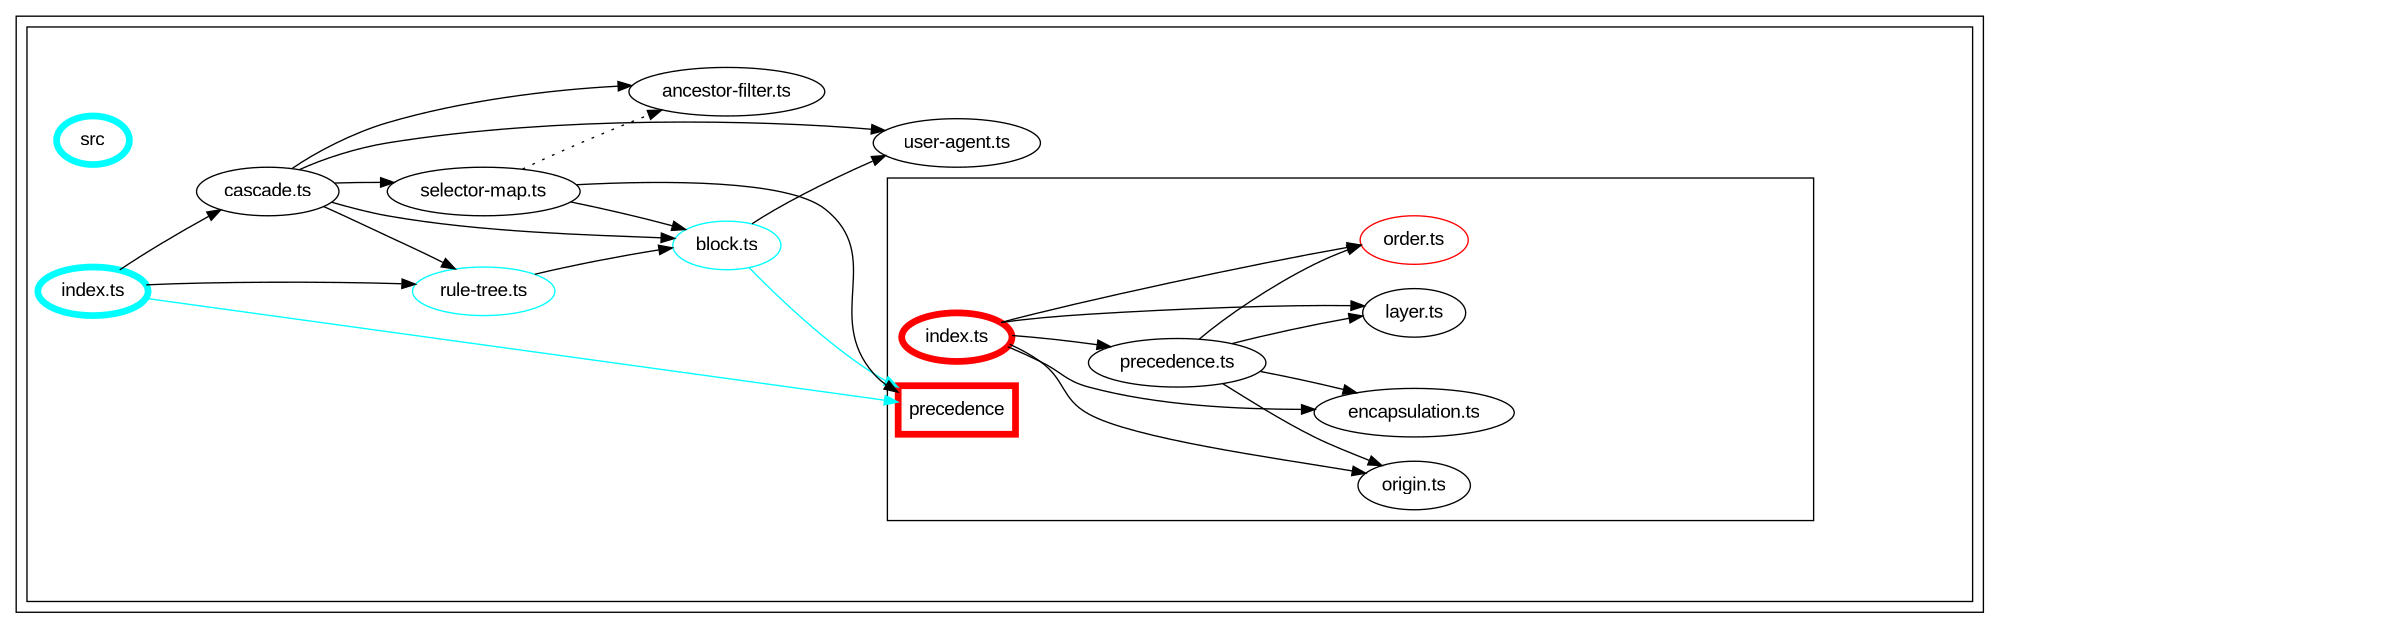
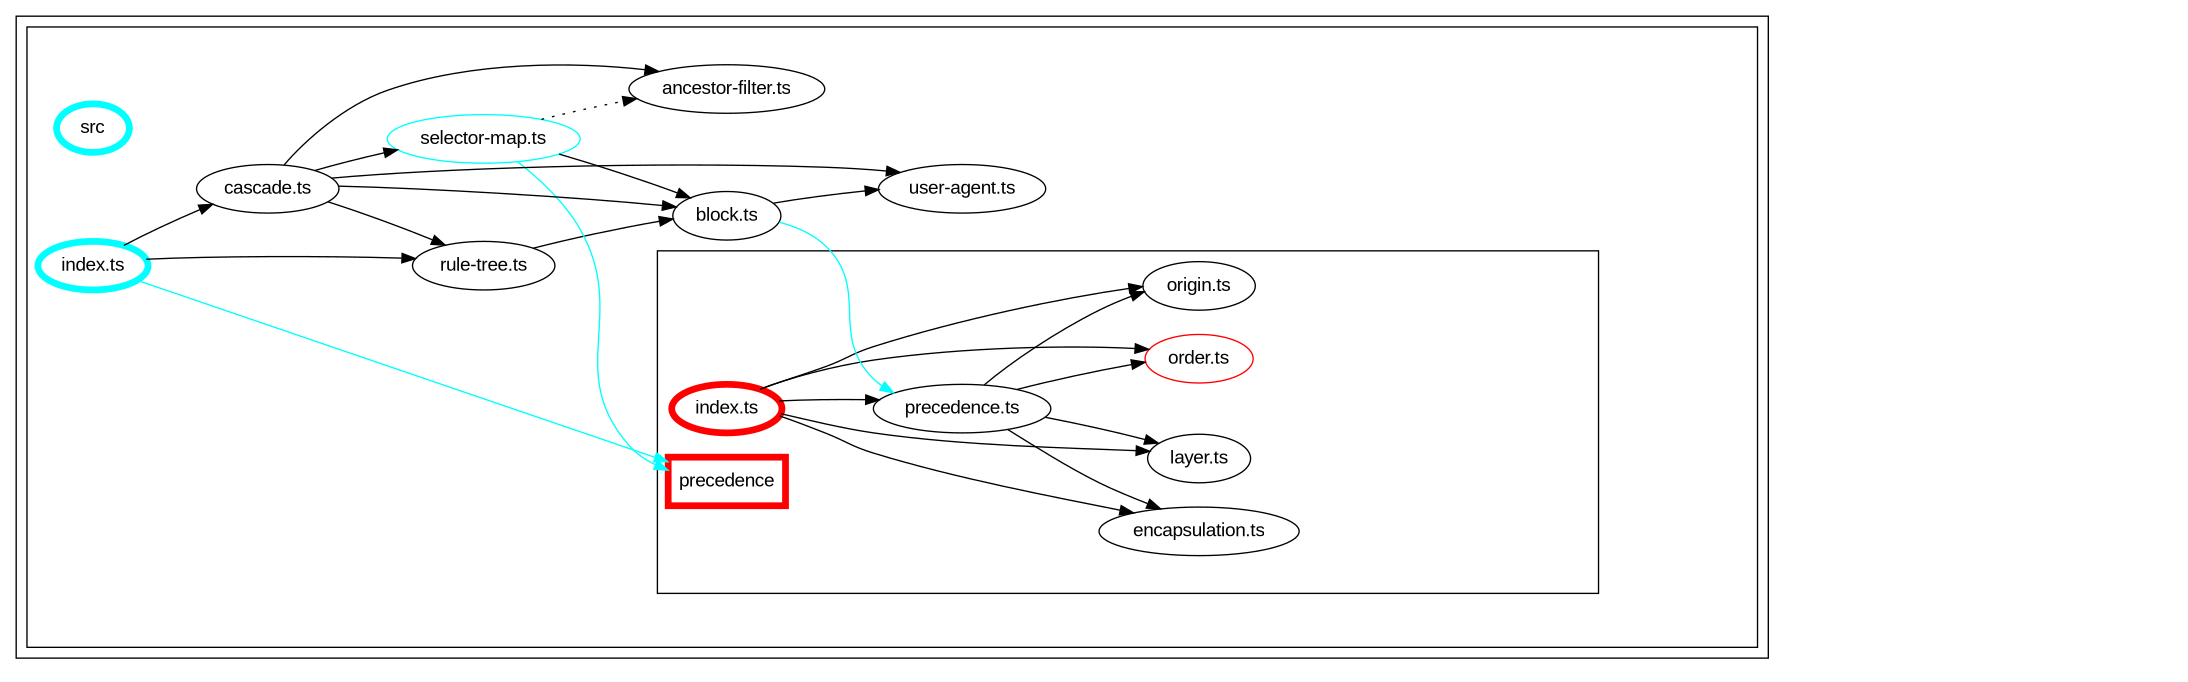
node "selector-map.ts": color black -> #00ffff
edge "selector-map.ts" -> "precedence": color black -> #00ffff
node "block.ts": color #00ffff -> black
node "rule-tree.ts": color #00ffff -> black
edge "block.ts" -> "precedence": now "block.ts" -> "precedence.ts"
